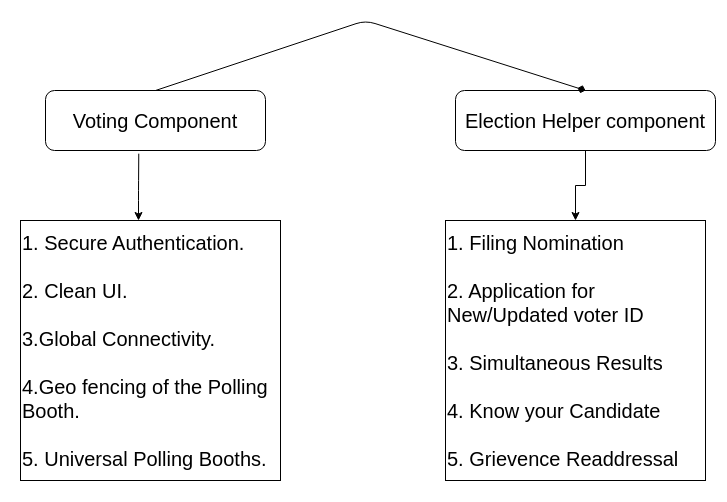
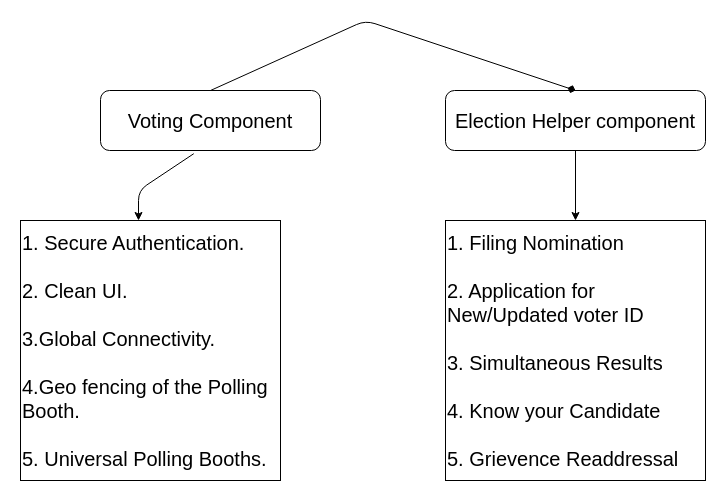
node "Voting Component": moved (156, 121) -> (211, 121)
node "Election Helper component": moved (586, 121) -> (576, 121)
